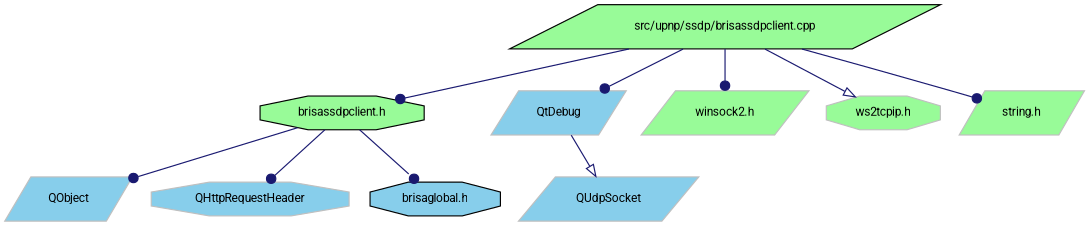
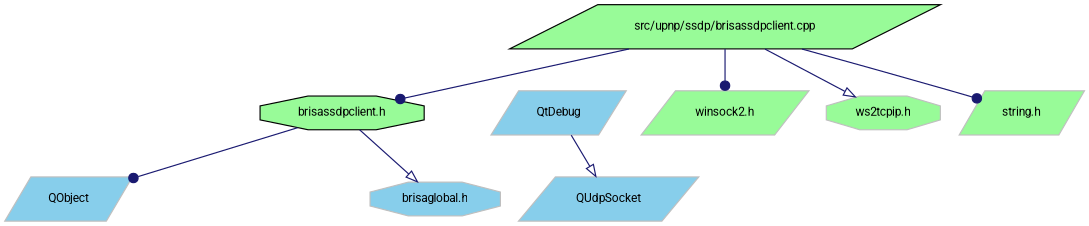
edge "src/upnp/ssdp/brisassdpclient.cpp" -> "QtDebug": removed
edge "brisassdpclient.h" -> "brisaglobal.h": arrowhead dot -> onormal
node "QHttpRequestHeader": removed
node "brisaglobal.h": color black -> grey75
